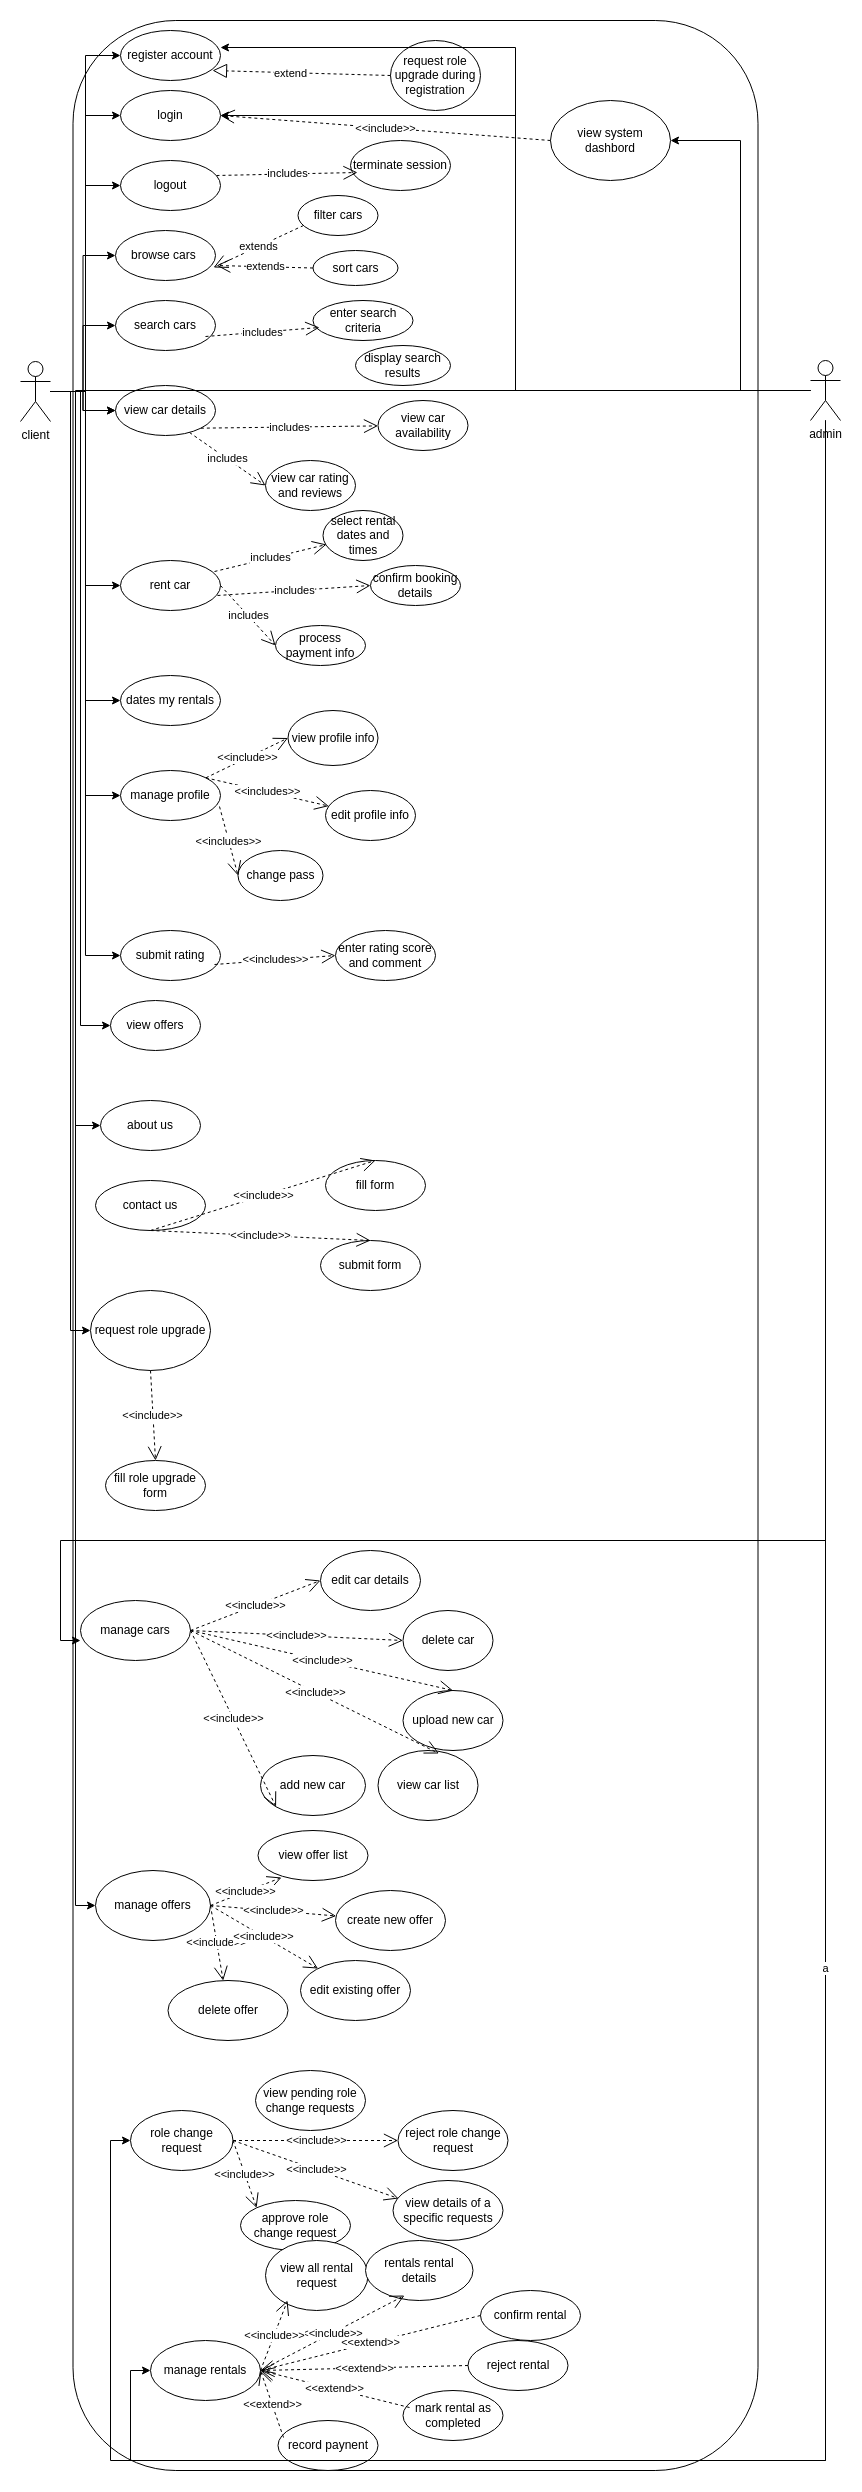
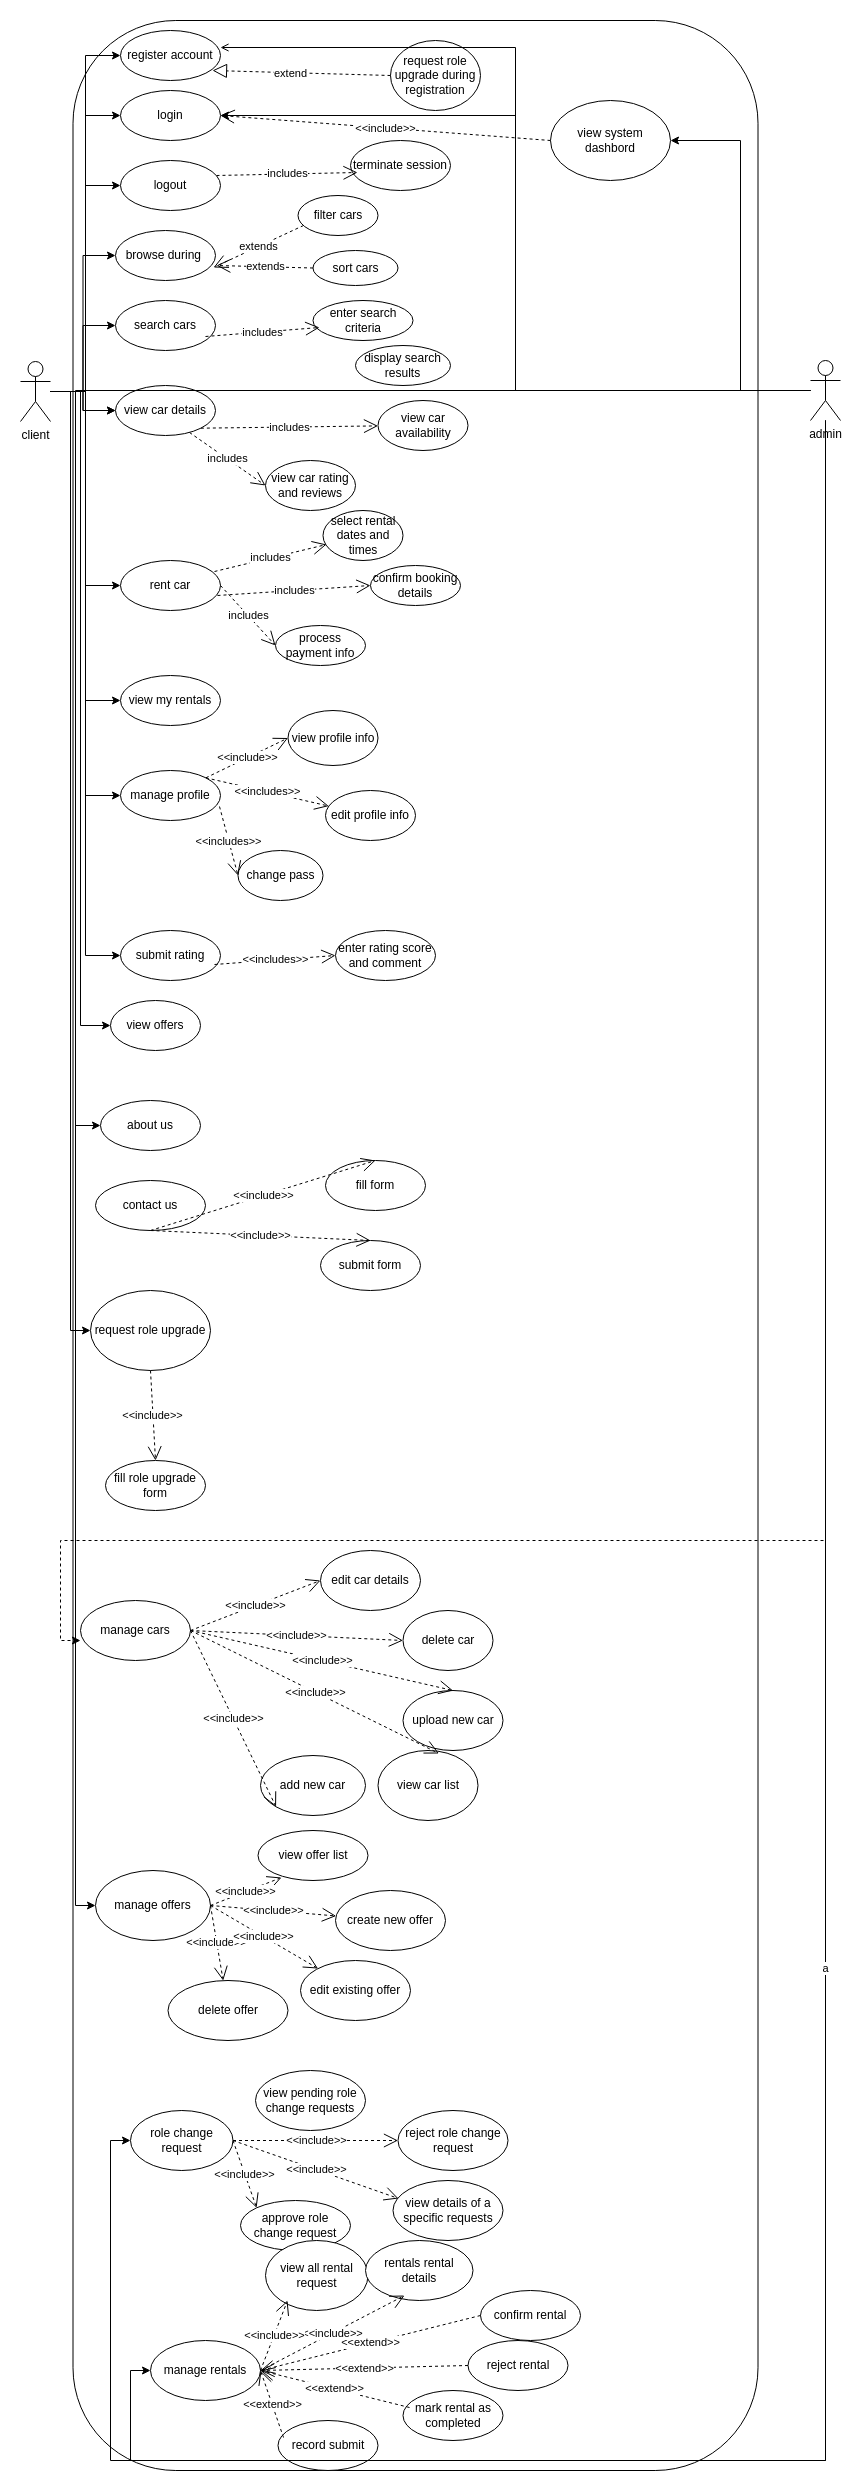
edge "admin" -> "register account": arrowhead classic -> open
node "browse cars": label "browse cars" -> "browse during"
node "dates my rentals": label "dates my rentals" -> "view my rentals"
edge "admin" -> "manage cars": style solid -> dashed
node "record paynent": label "record paynent" -> "record submit"
